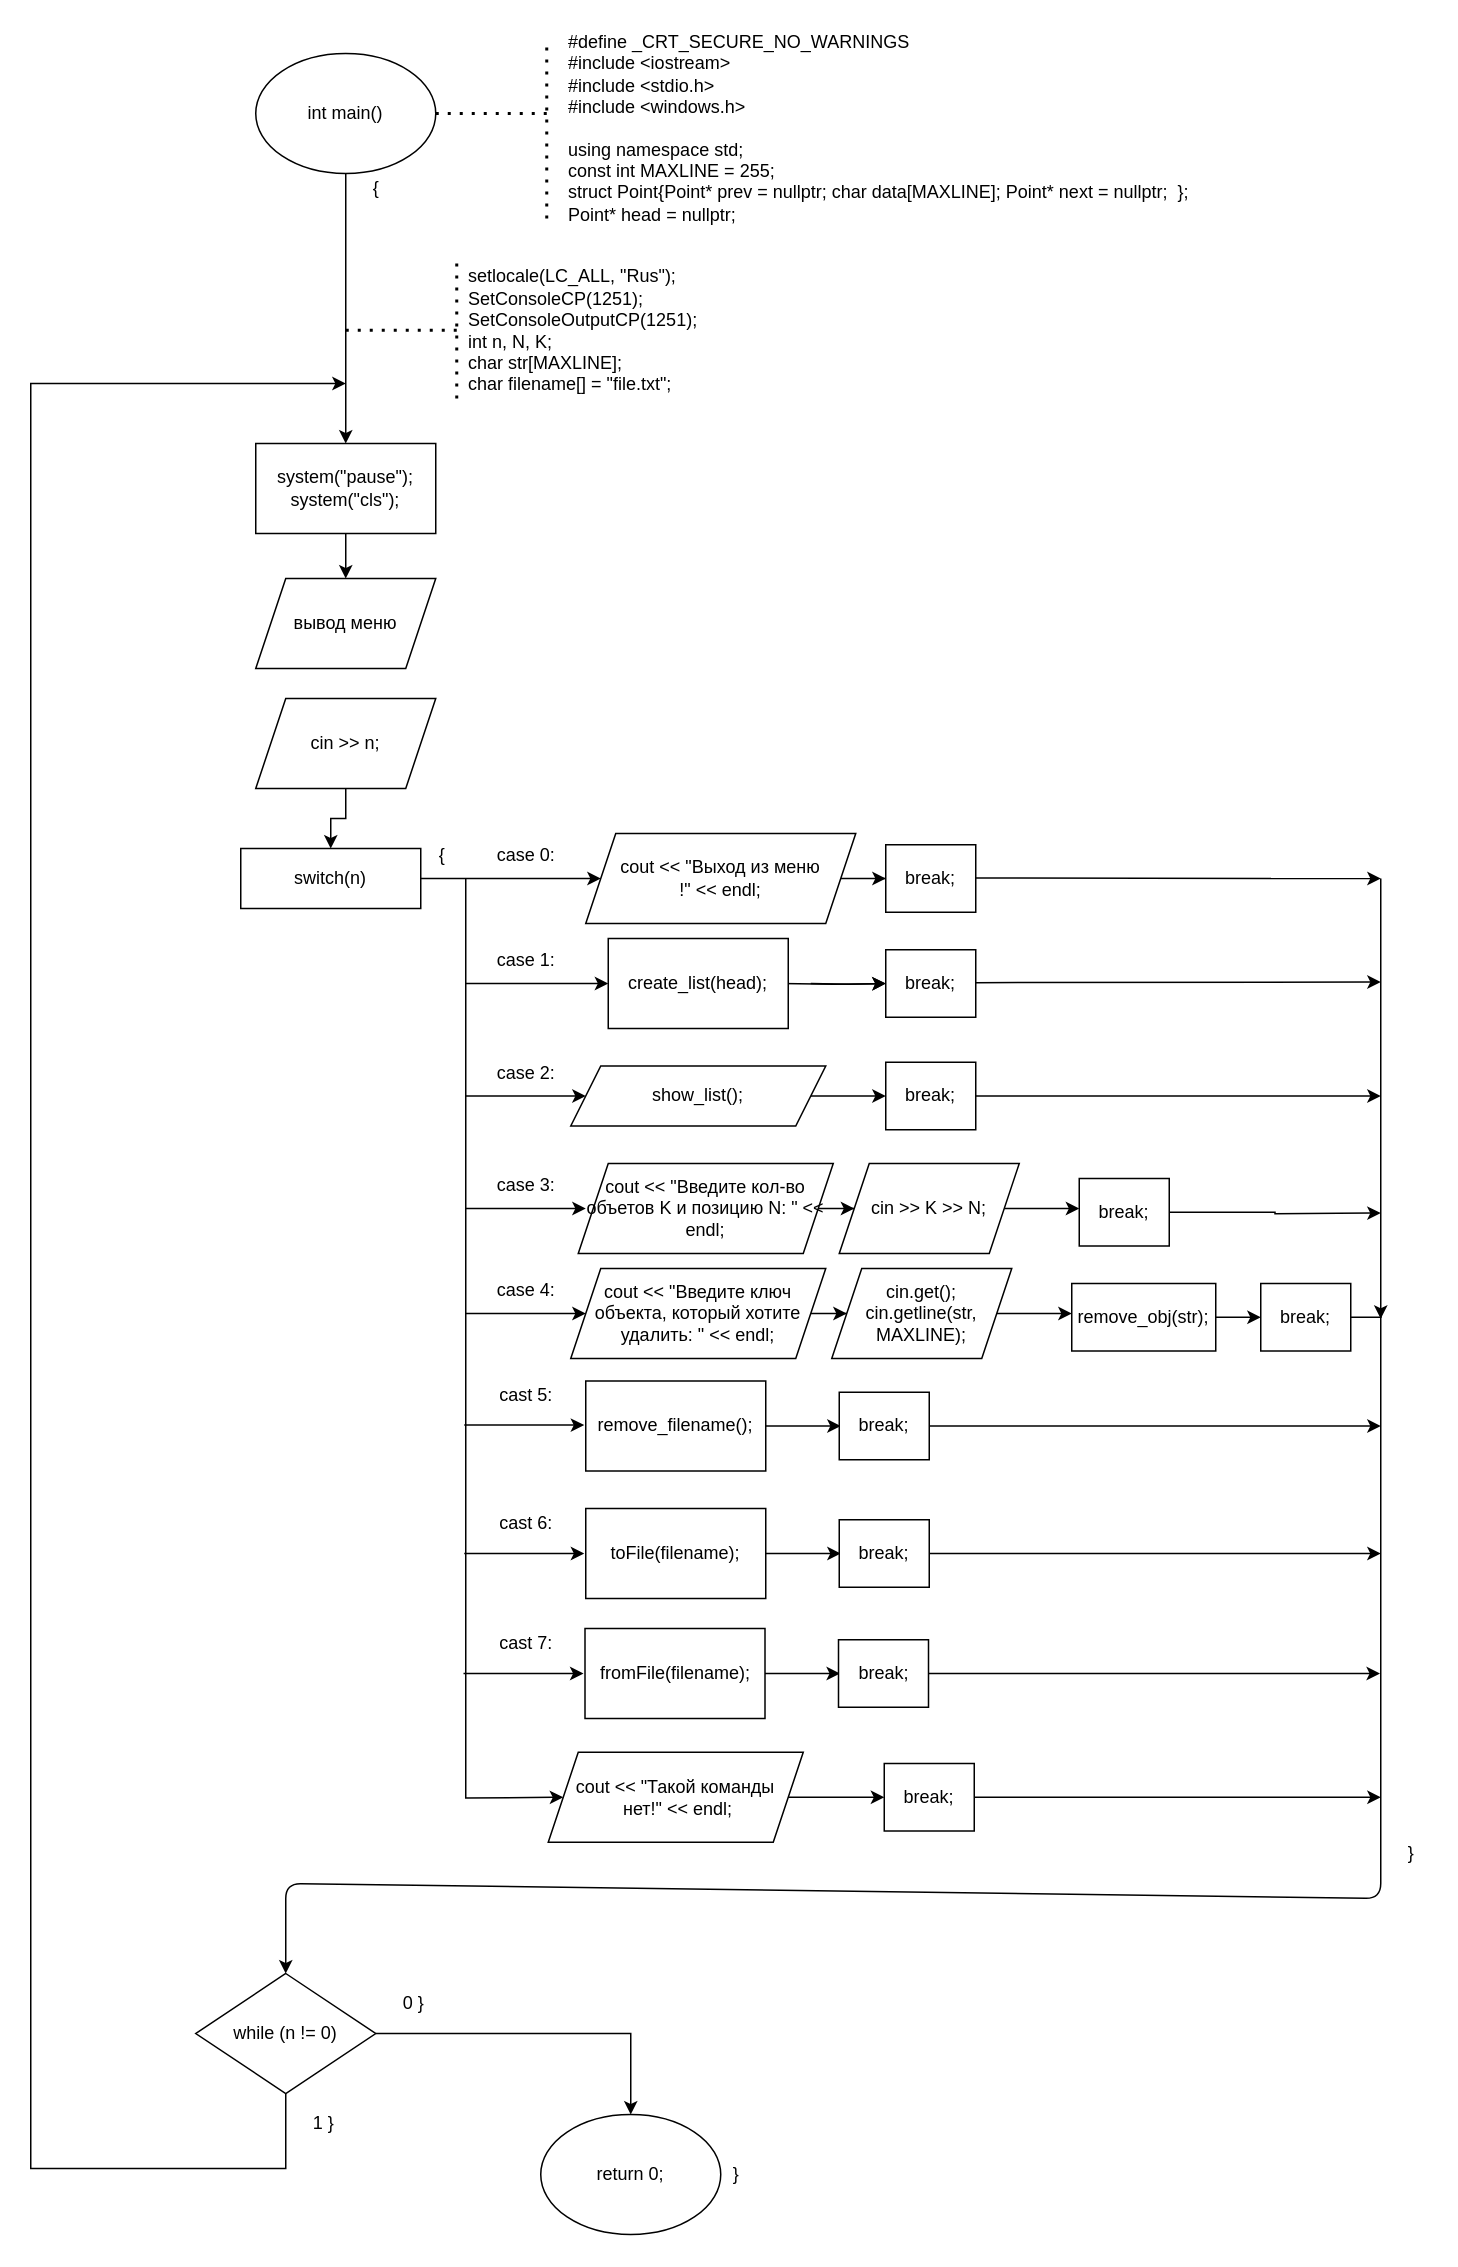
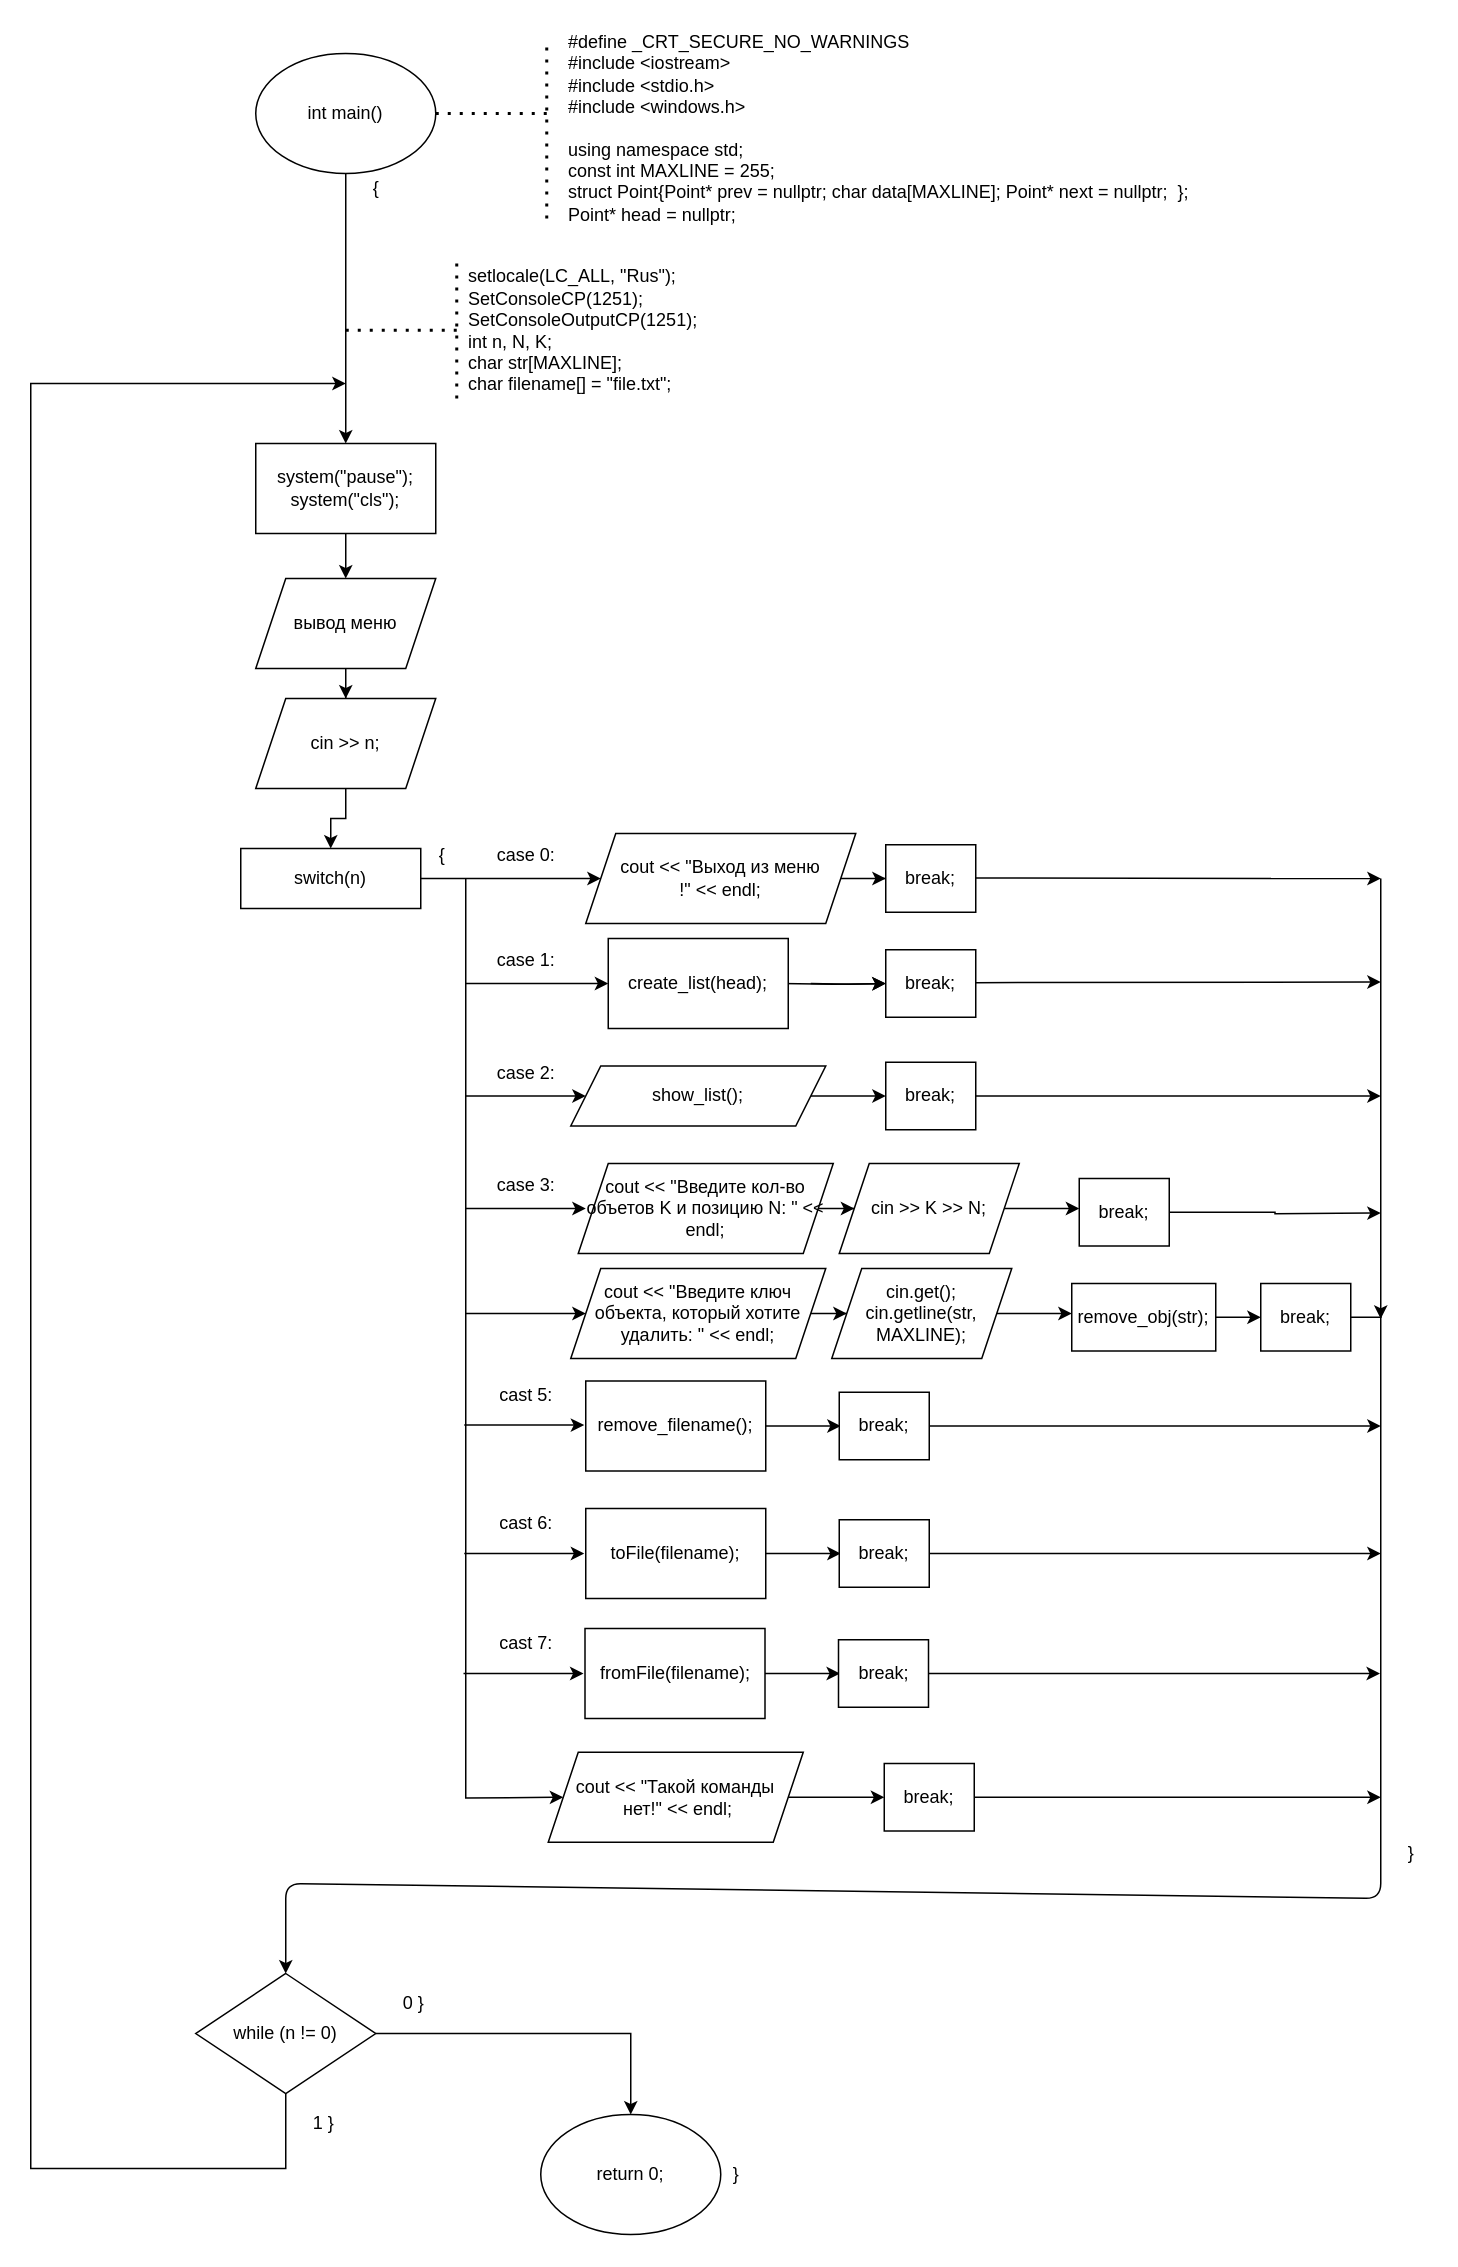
edge "вывод меню" -> "cin >> n;": added
node "case 4:": removed
